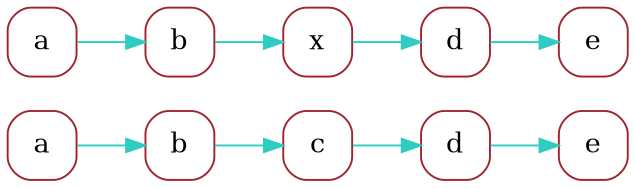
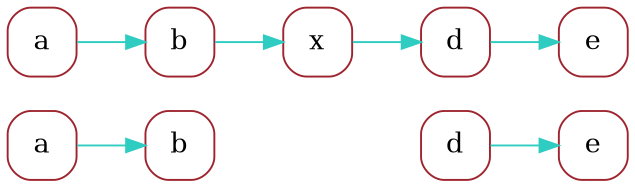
node "c": removed
